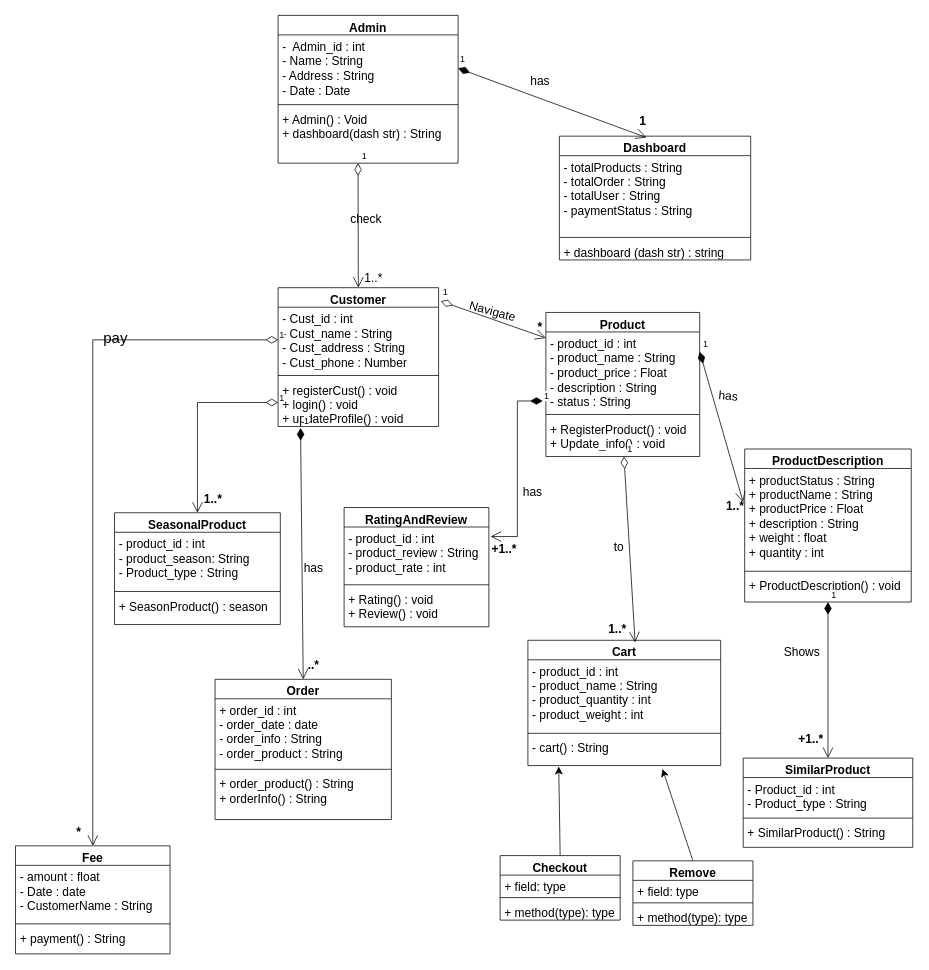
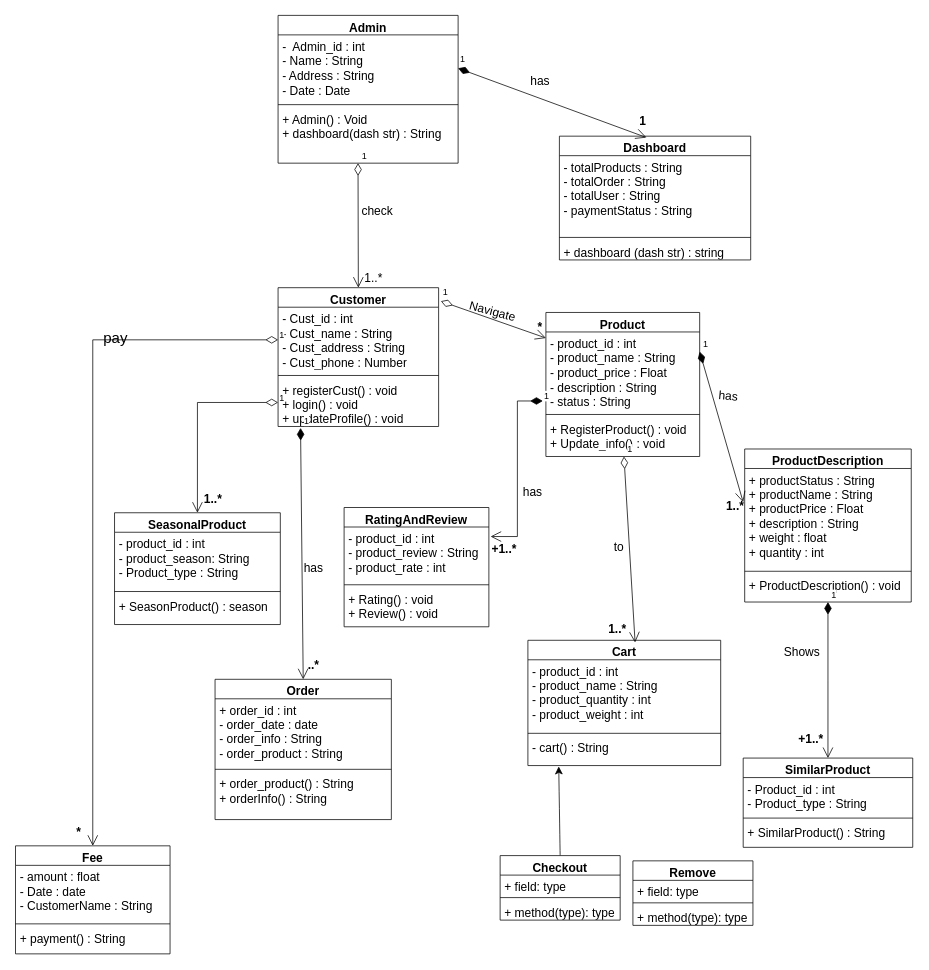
node "check": moved (366, 218) -> (377, 211)
edge "Remove" -> "- cart() : String": removed
